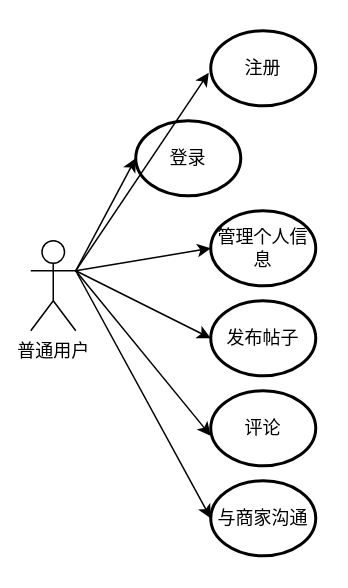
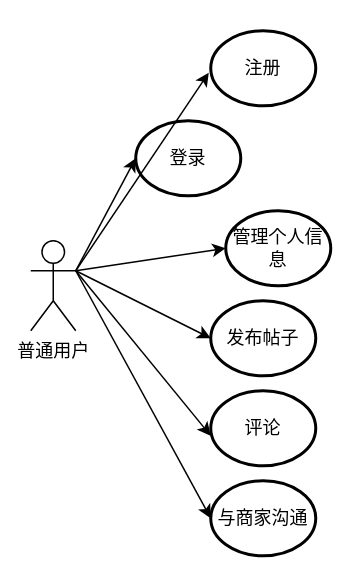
node "管理个人信息": moved (263, 248) -> (278, 248)
